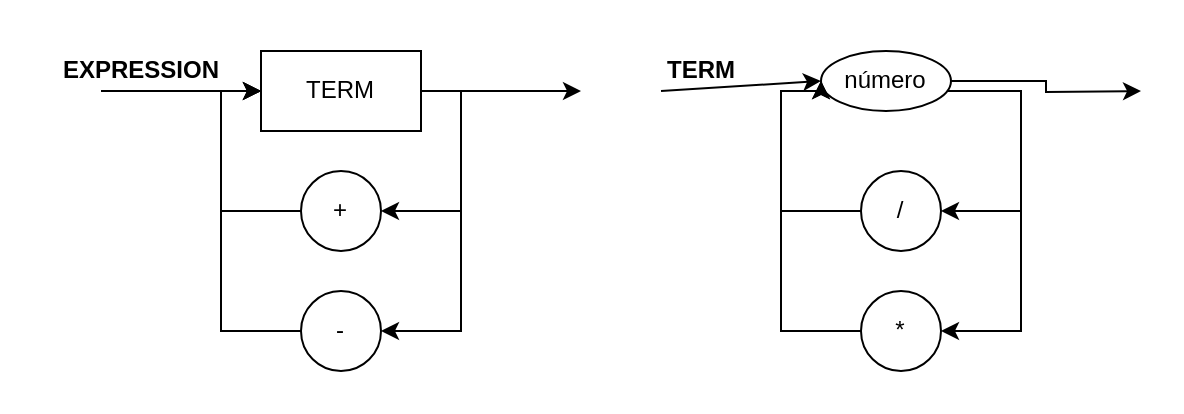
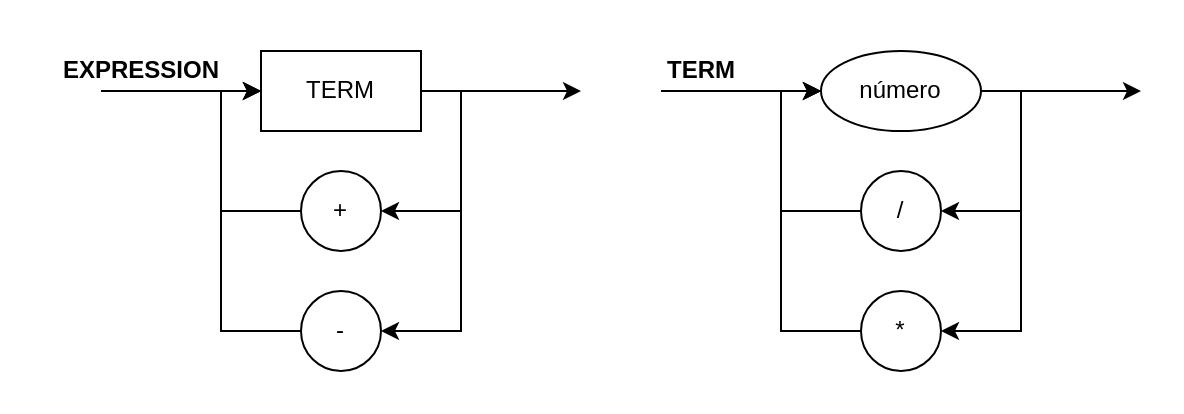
node "número": size 130x60 -> 160x80
